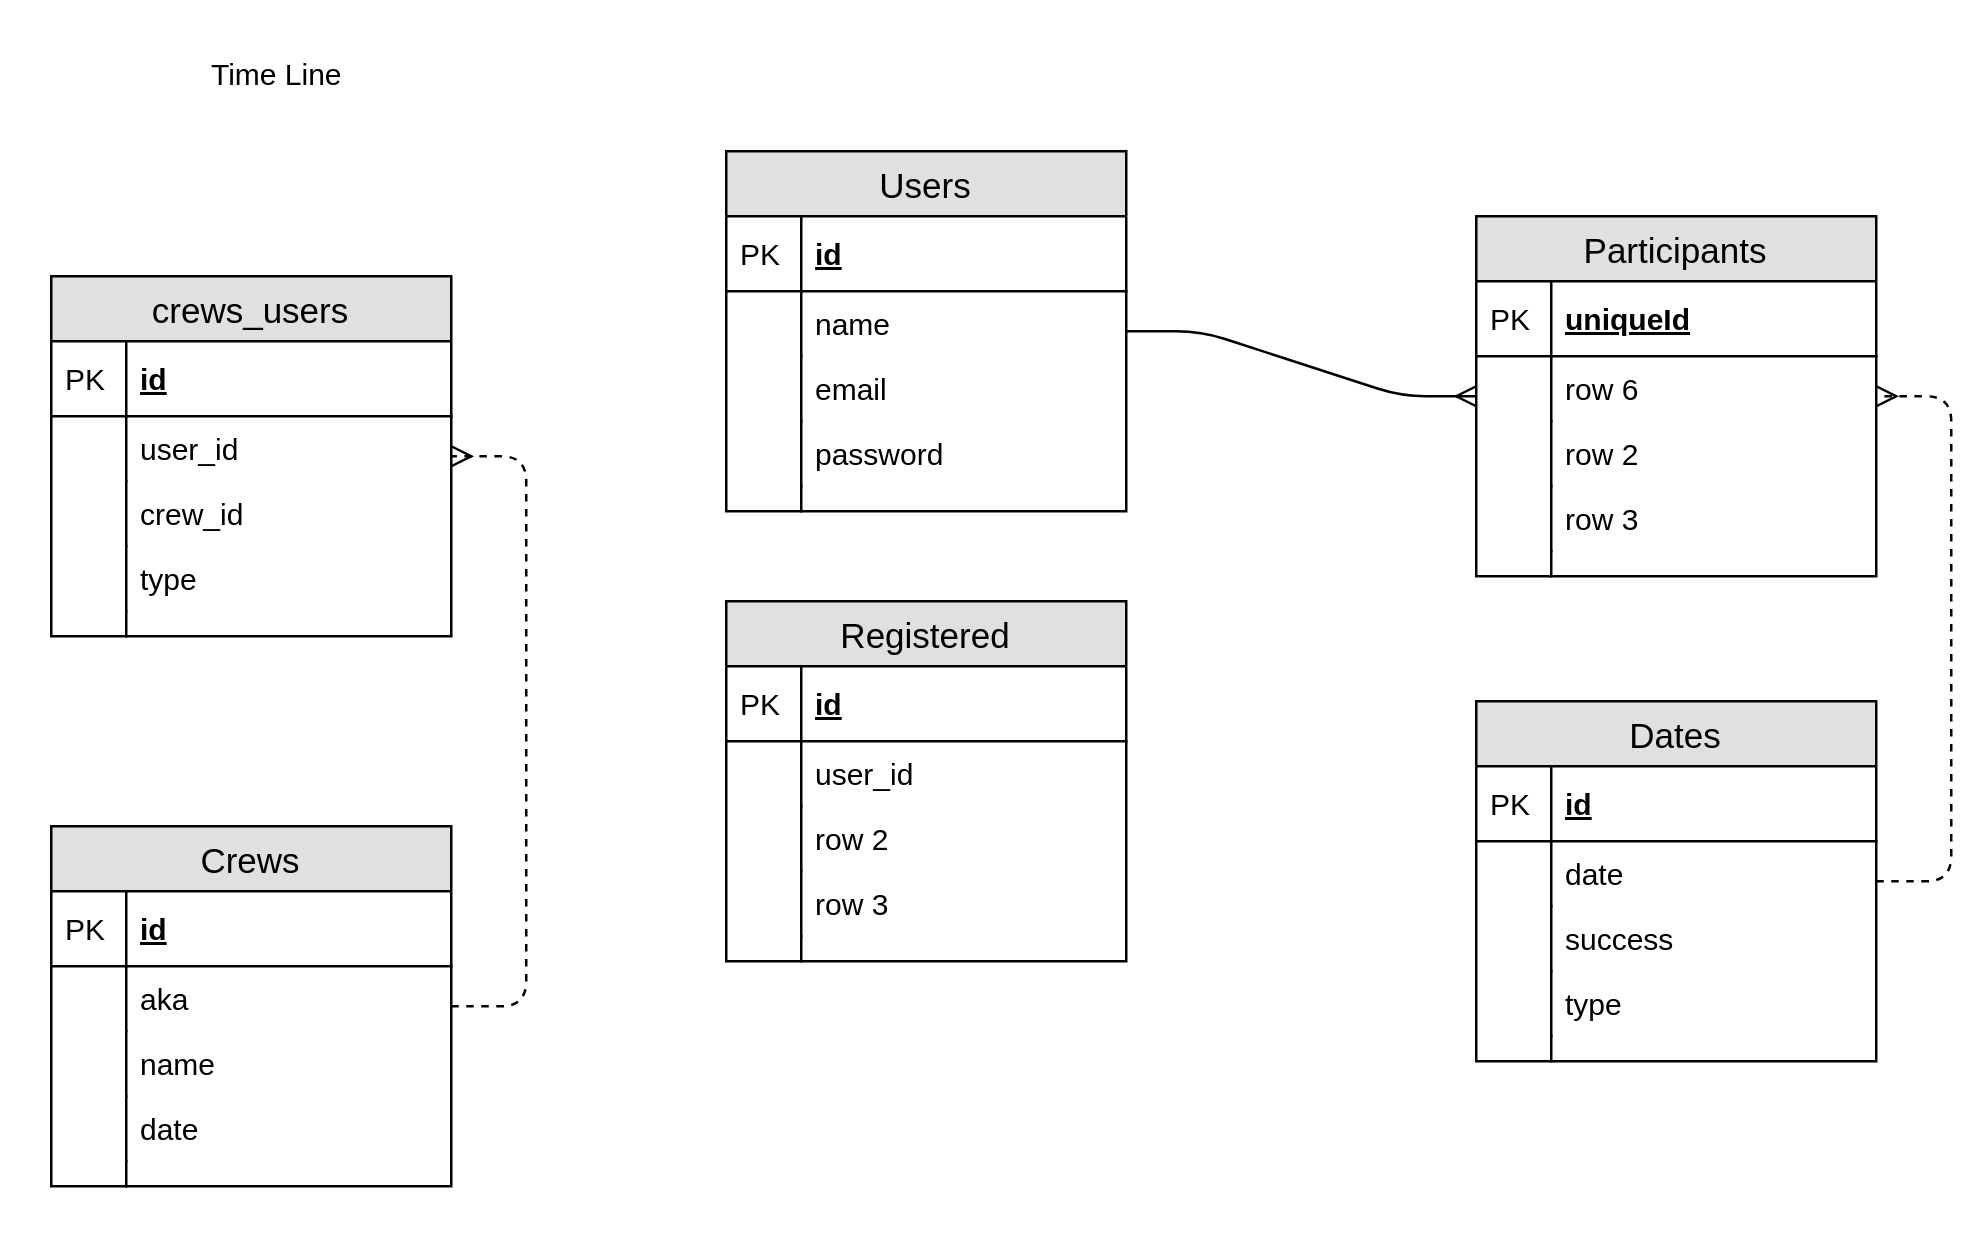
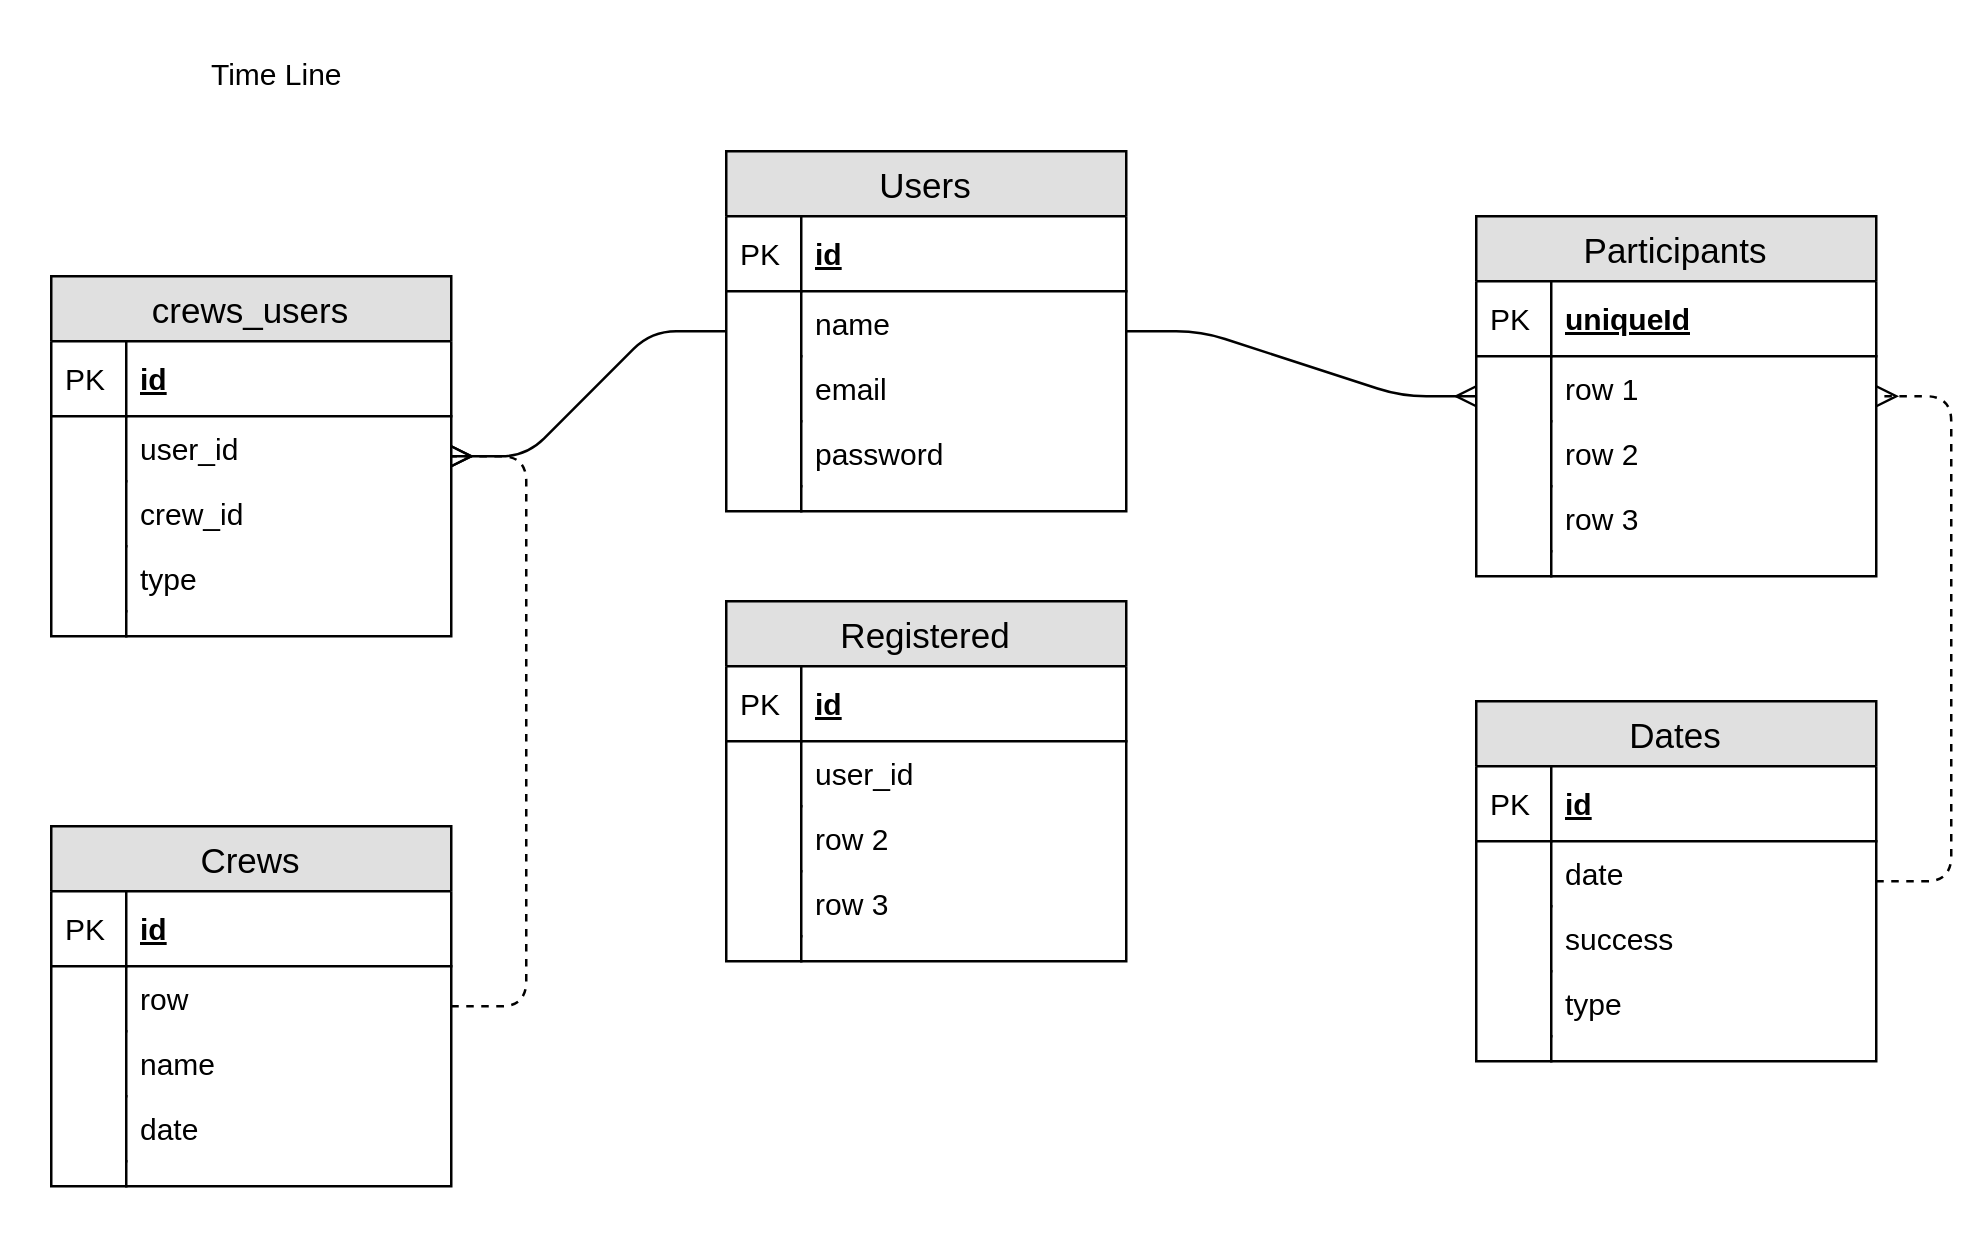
edge "Users" -> "crews_users": added
node "row 6": label "row 6" -> "row 1"
node "aka": label "aka" -> "row"
